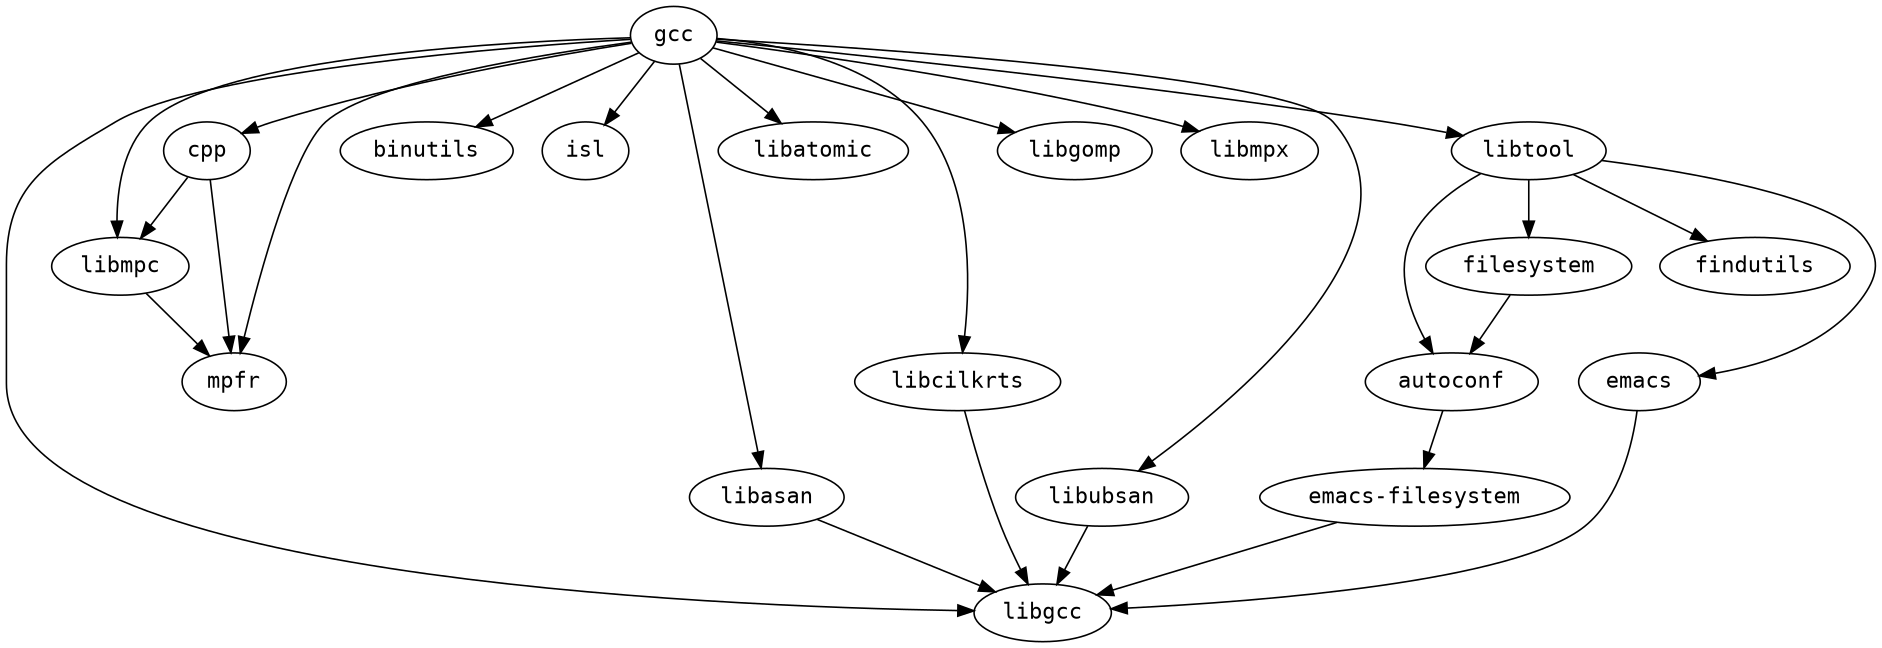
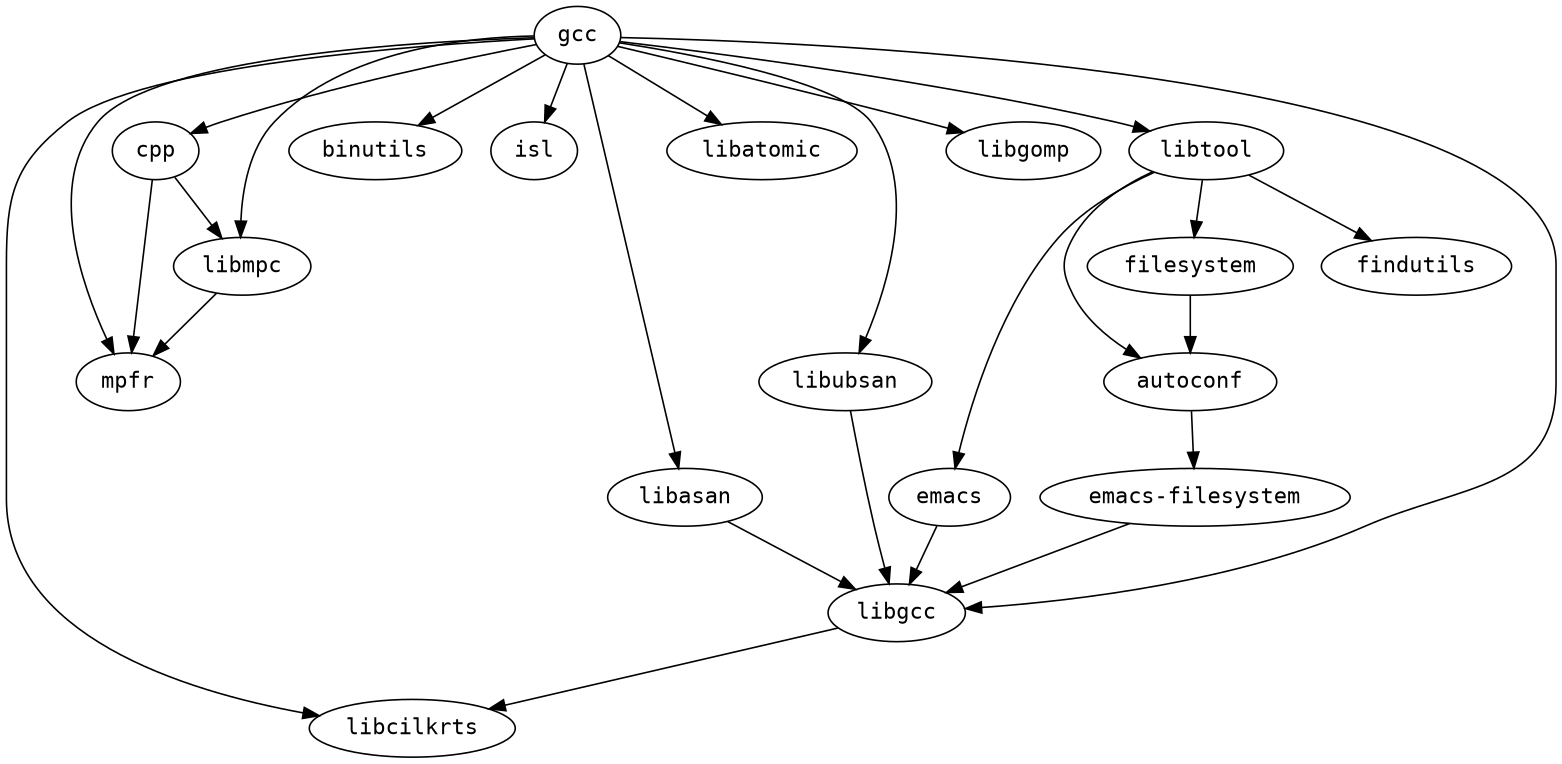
node "libmpx": removed
edge "libcilkrts" -> "libgcc": reversed
